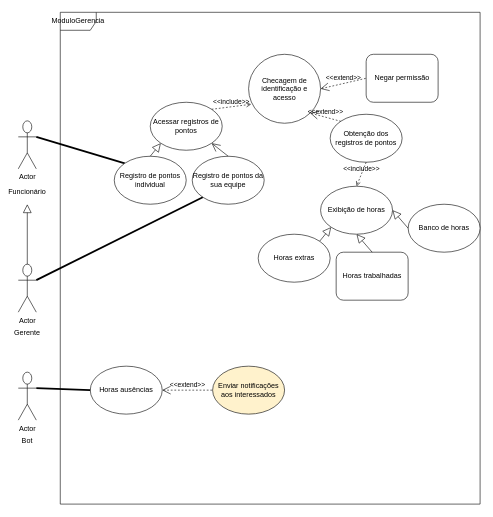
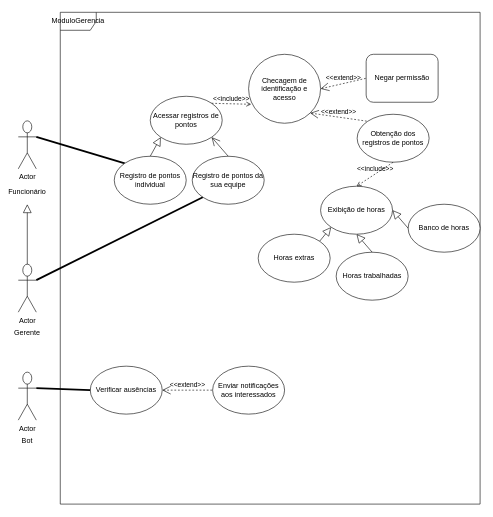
node "Acessar registros de pontos": moved (186, 126) -> (186, 120)
node "Obtenção dos registros de pontos": moved (366, 138) -> (393, 138)
node "Horas trabalhadas": shape rounded rectangle -> ellipse
node "Horas ausências": label "Horas ausências" -> "Verificar ausências"
node "Enviar notificações aos interessados": fillcolor #fff2cc -> #ffffff
